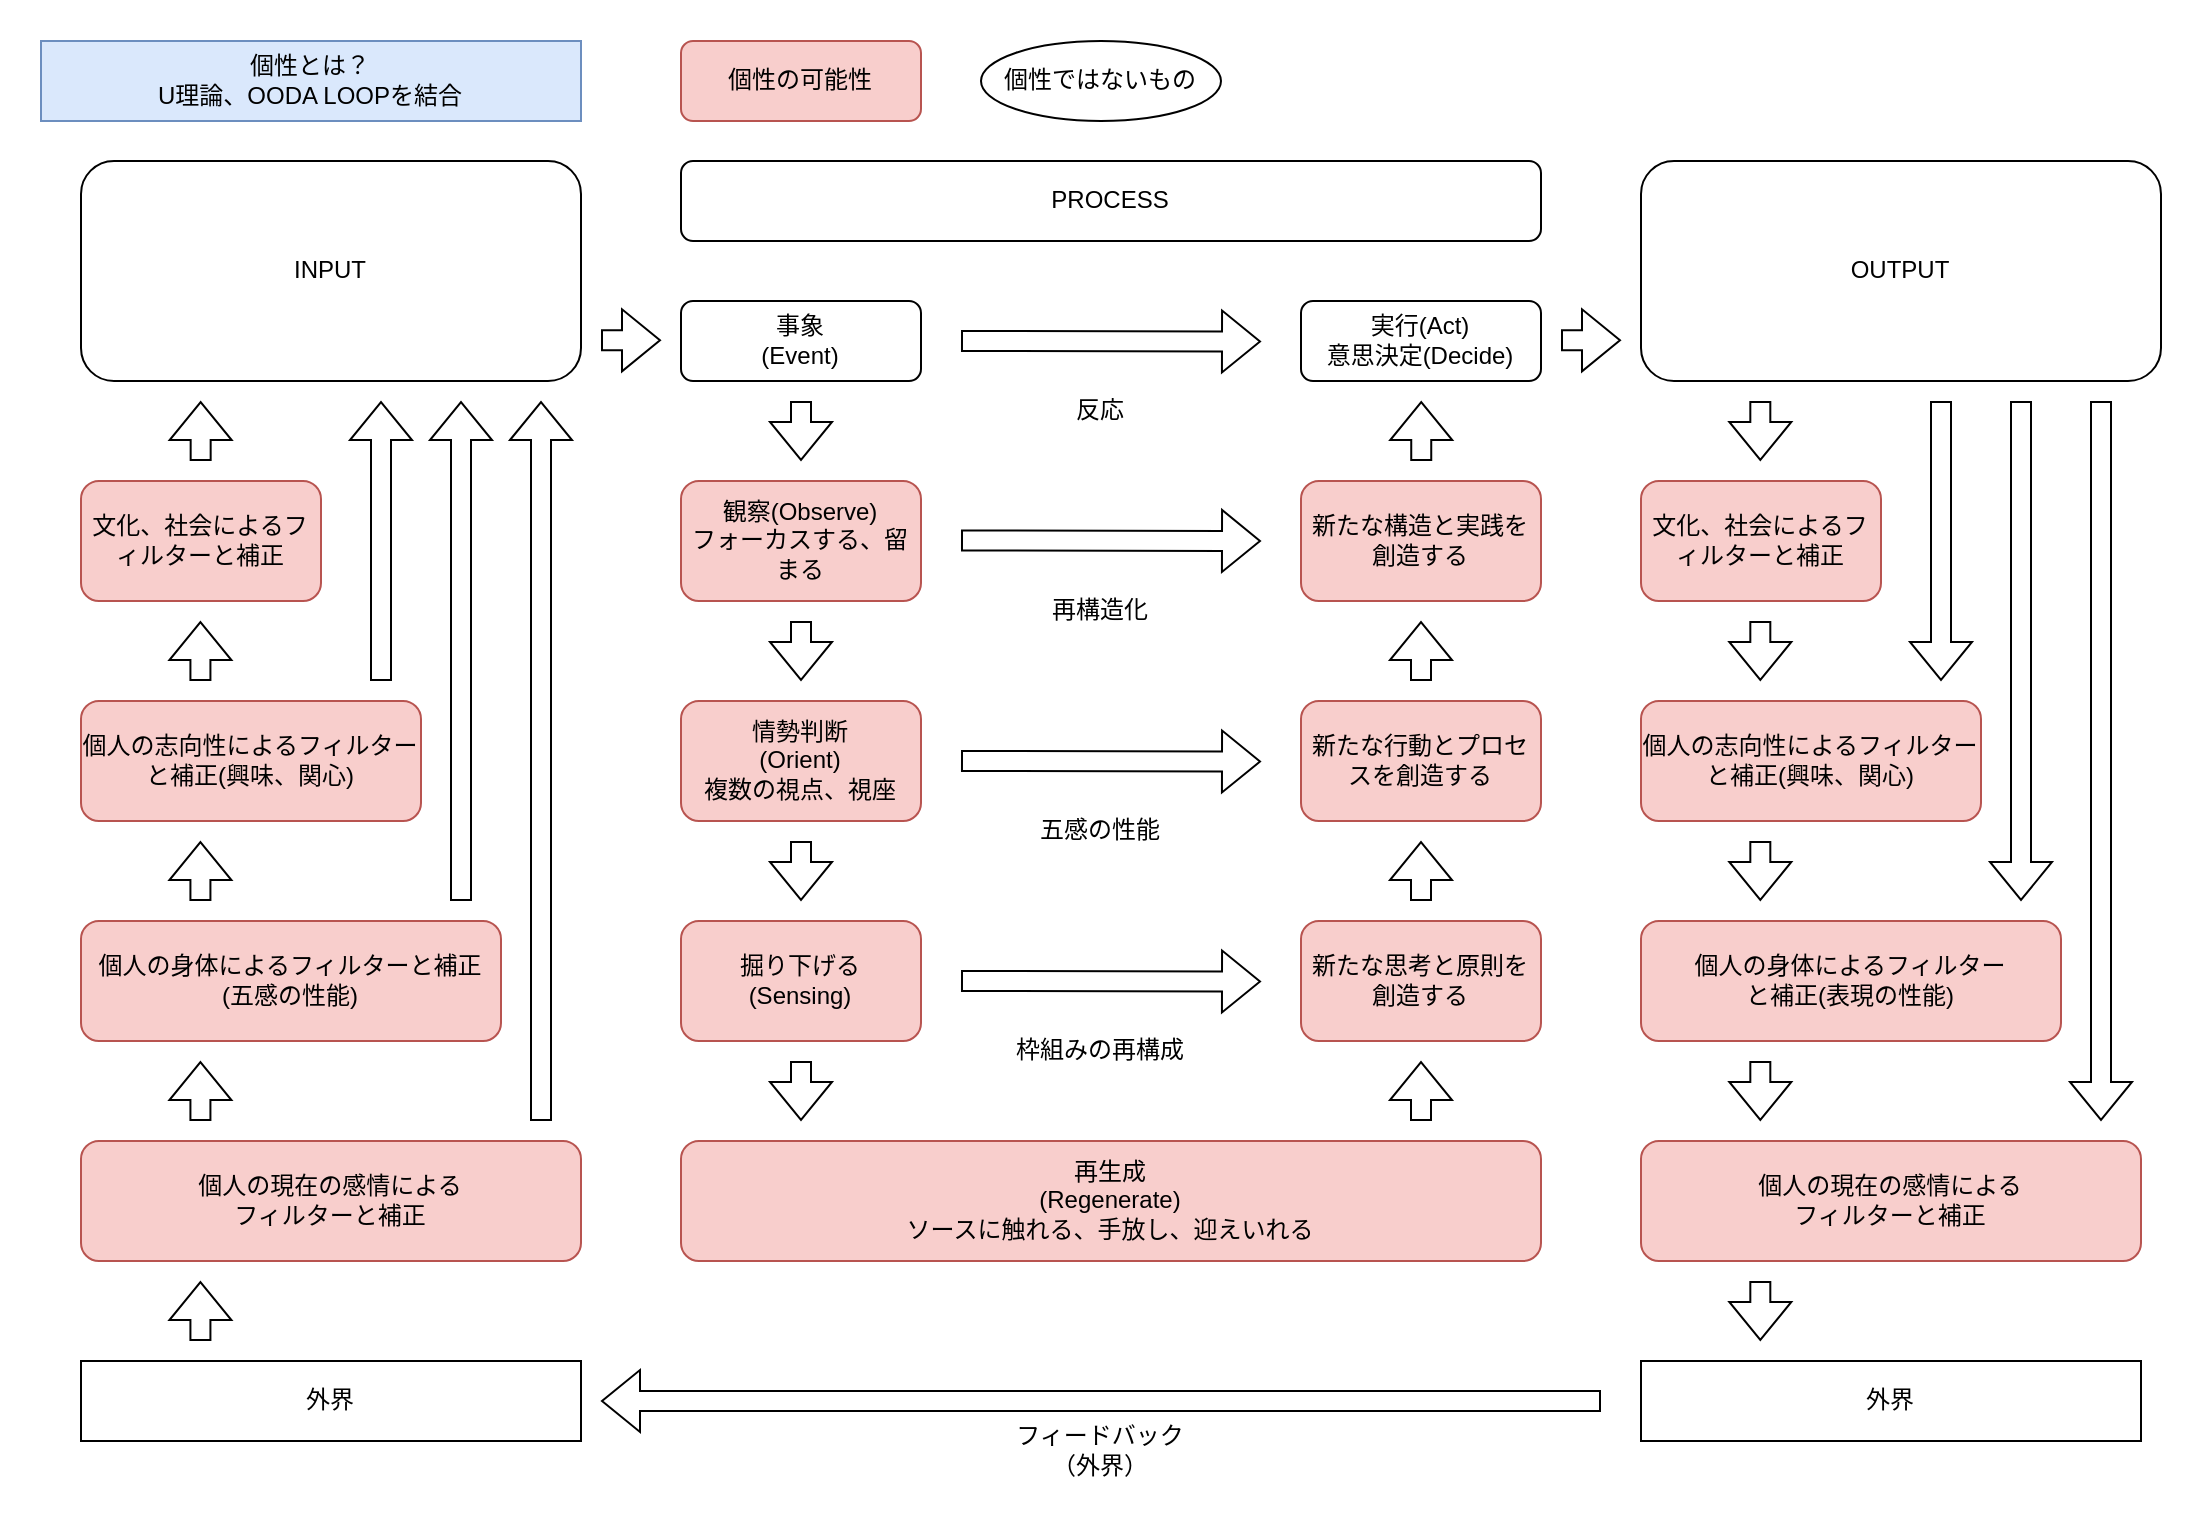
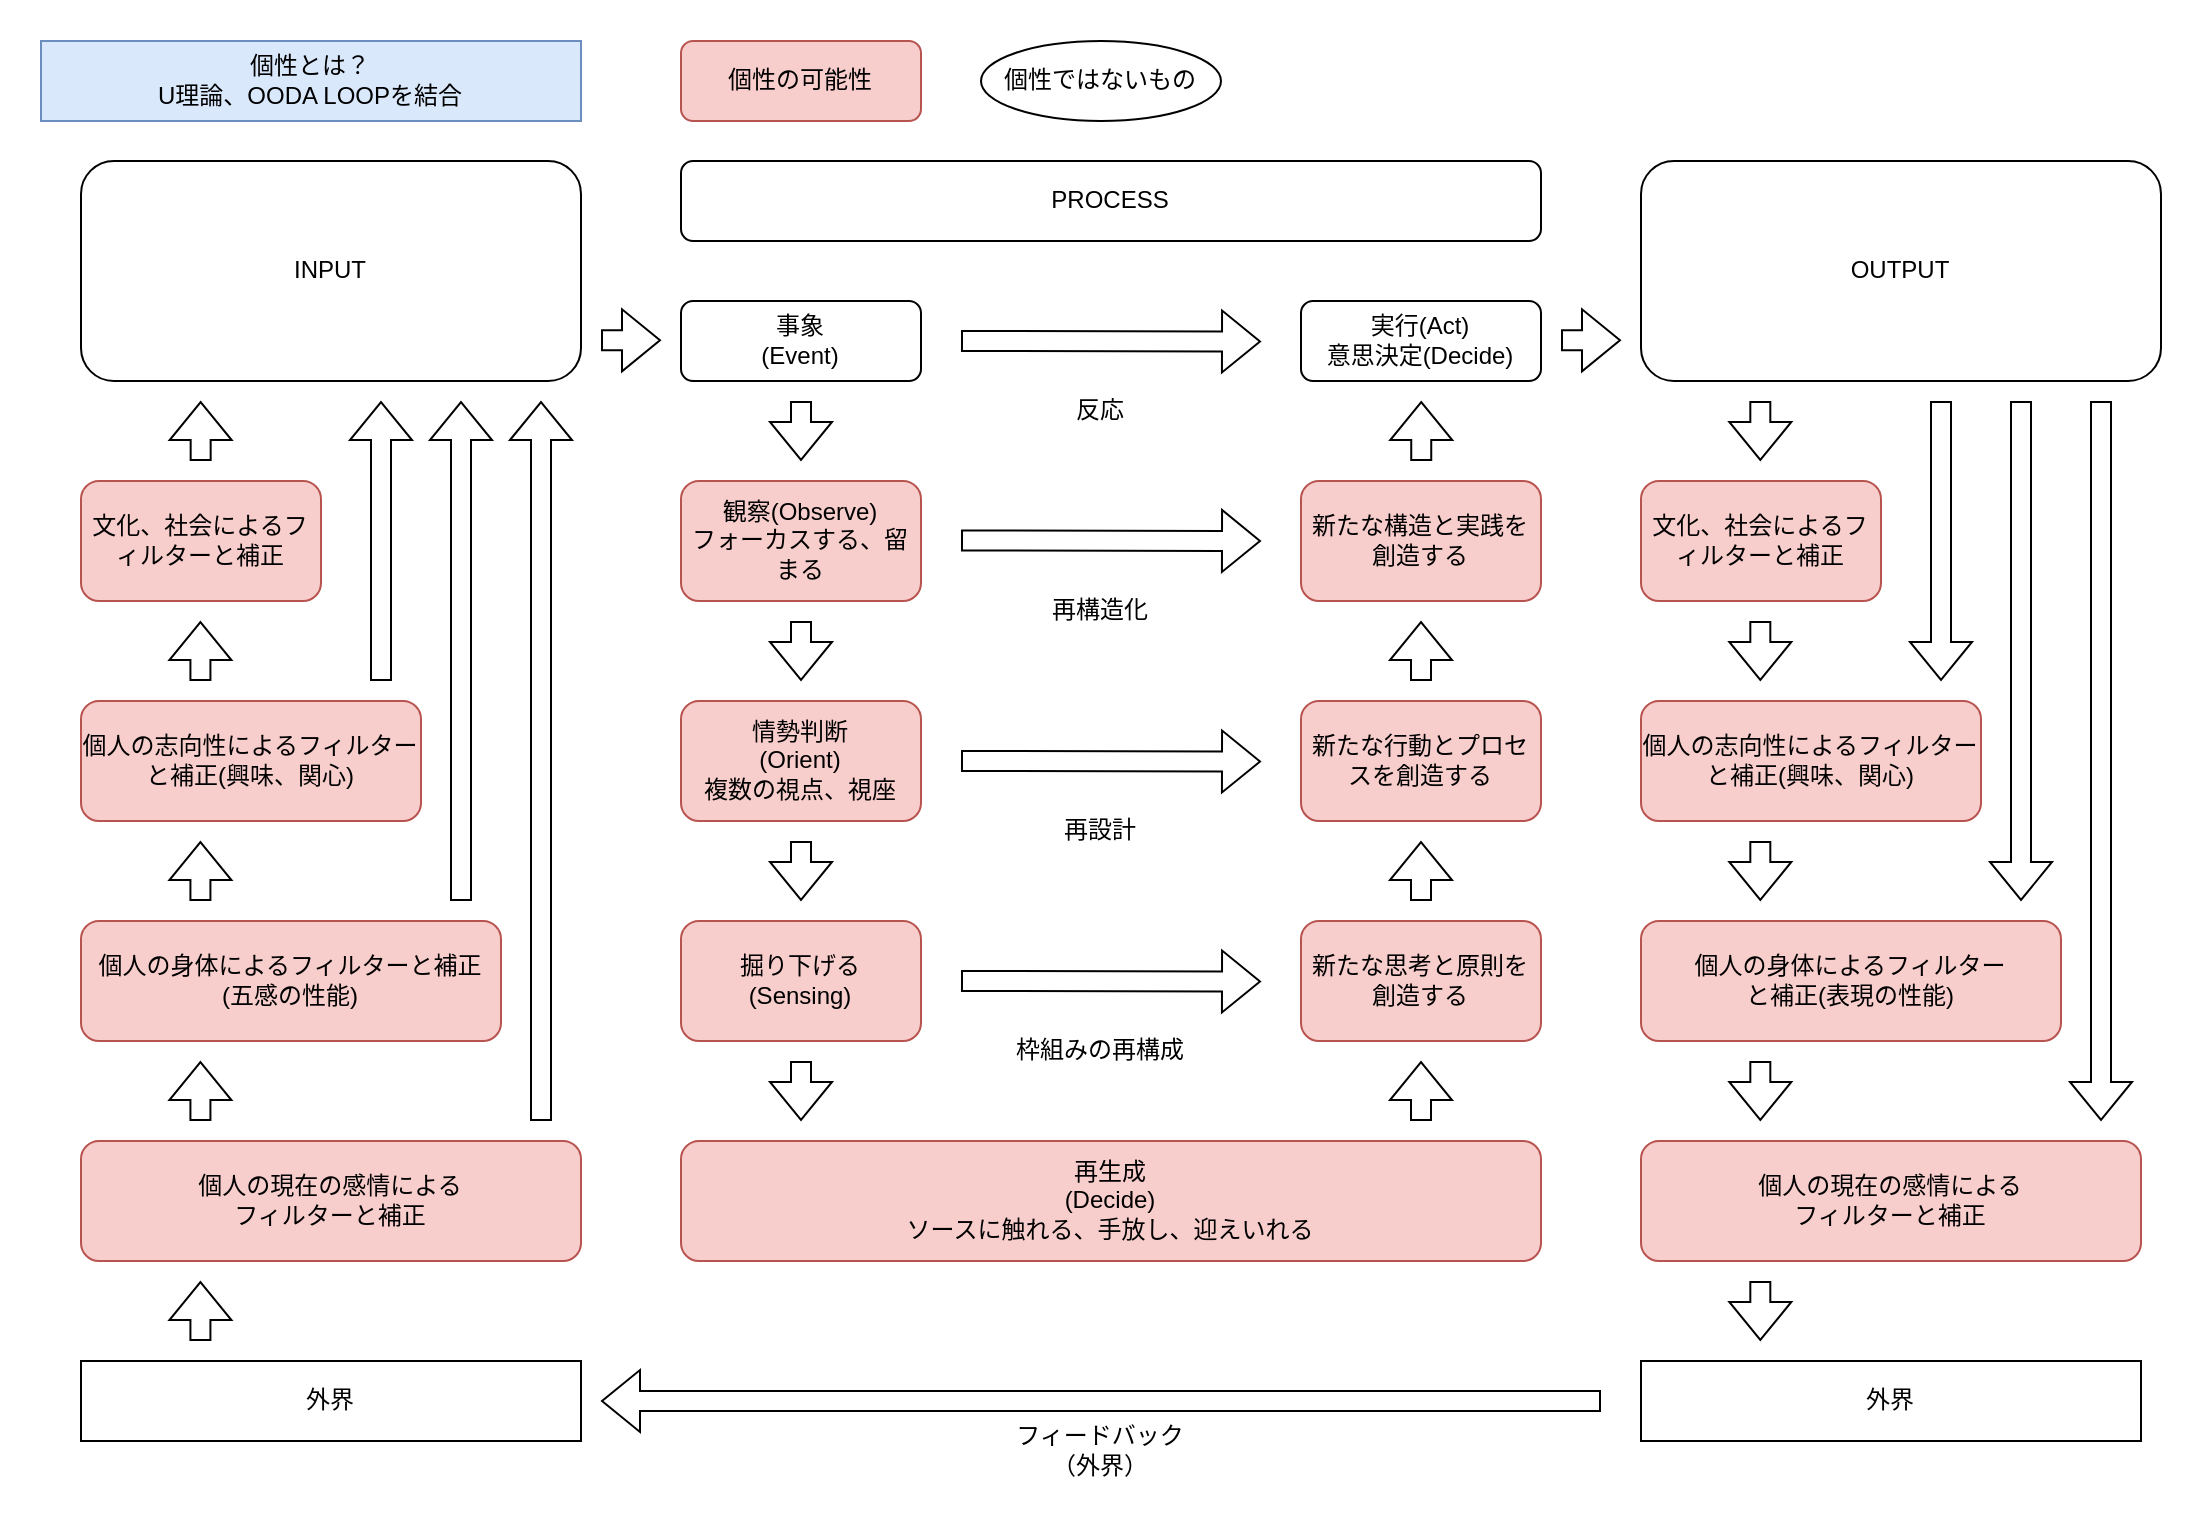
node "五感の性能": label "五感の性能" -> "再設計"
node "再生成 (Regenerate) ソースに触れる、手放し、迎えいれる": label "再生成 (Regenerate) ソースに触れる、手放し、迎えいれる" -> "再生成 (Decide) ソースに触れる、手放し、迎えいれる"
